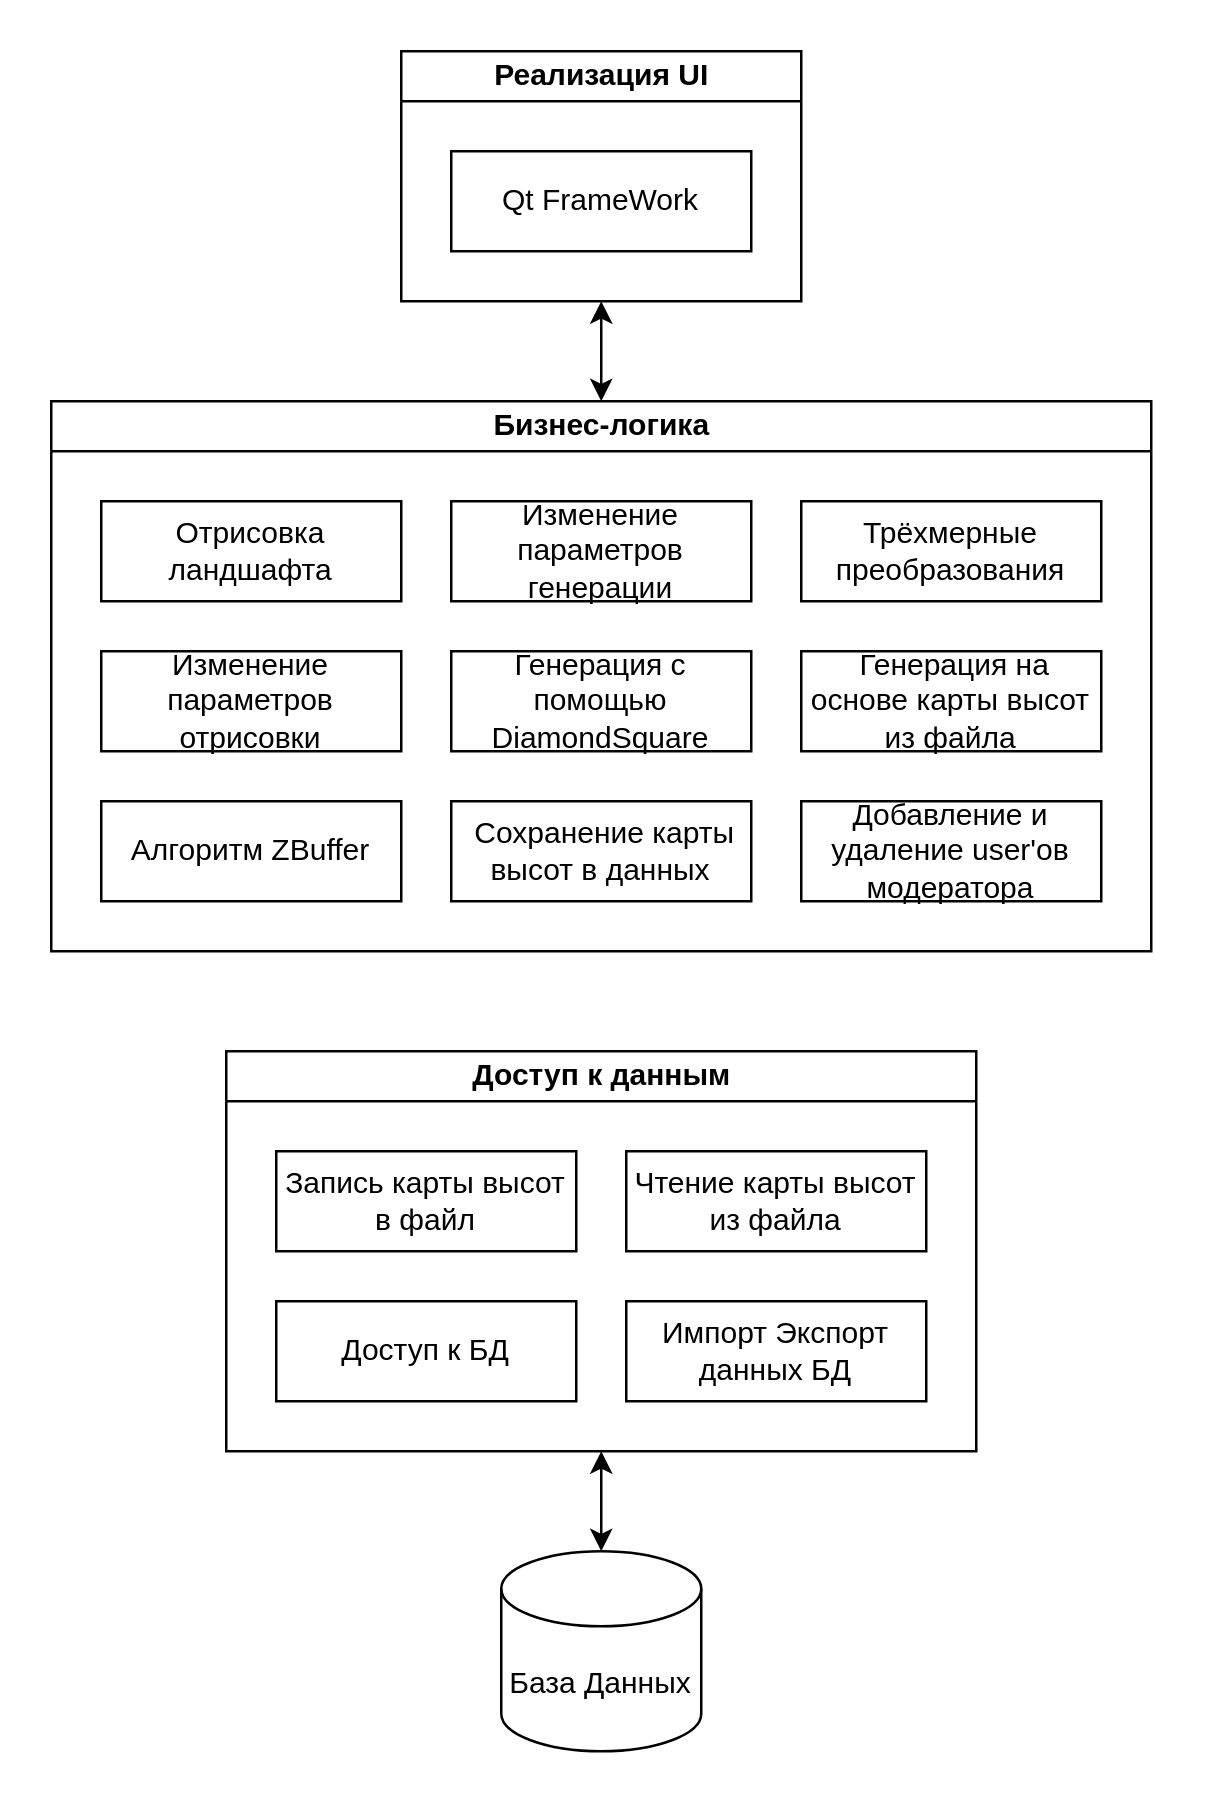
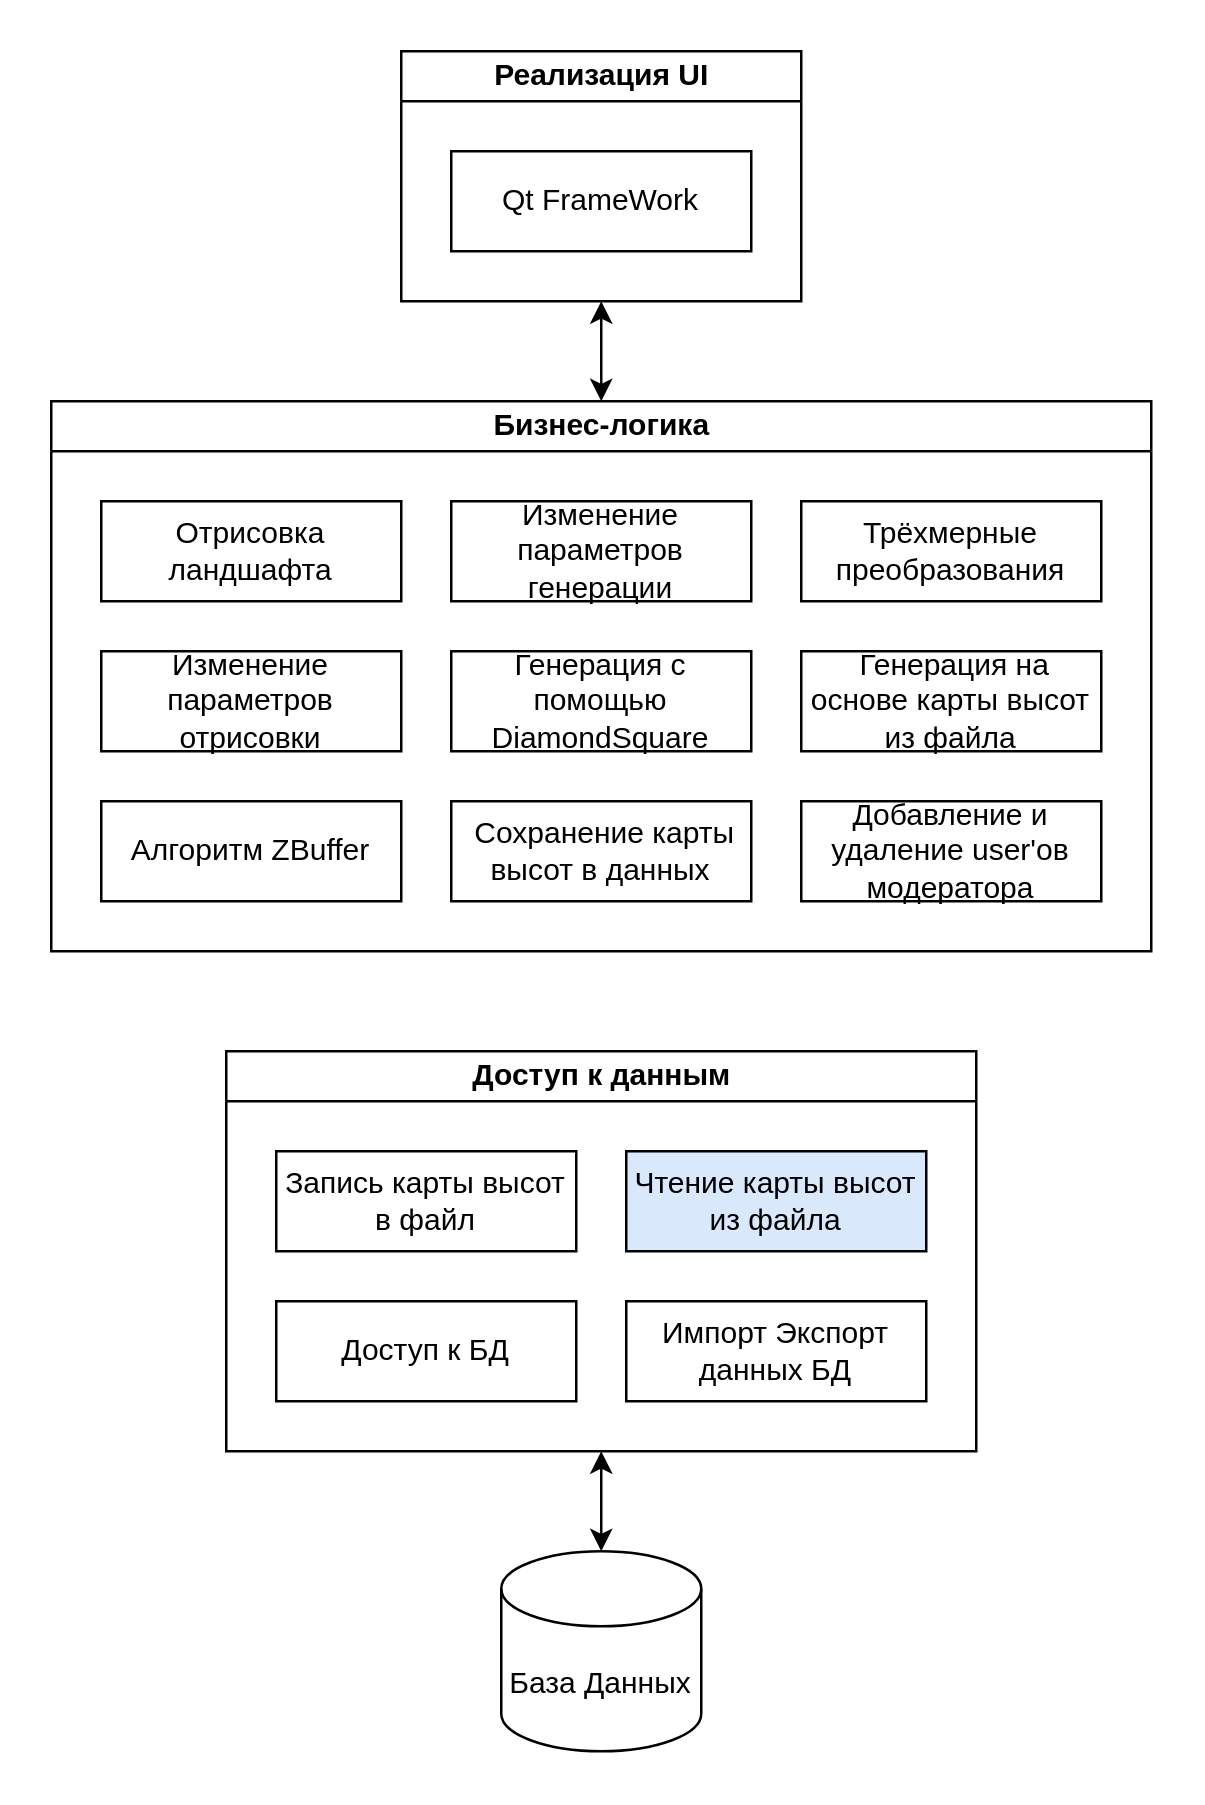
node "Чтение карты высот из файла": fillcolor #ffffff -> #dae8fc
